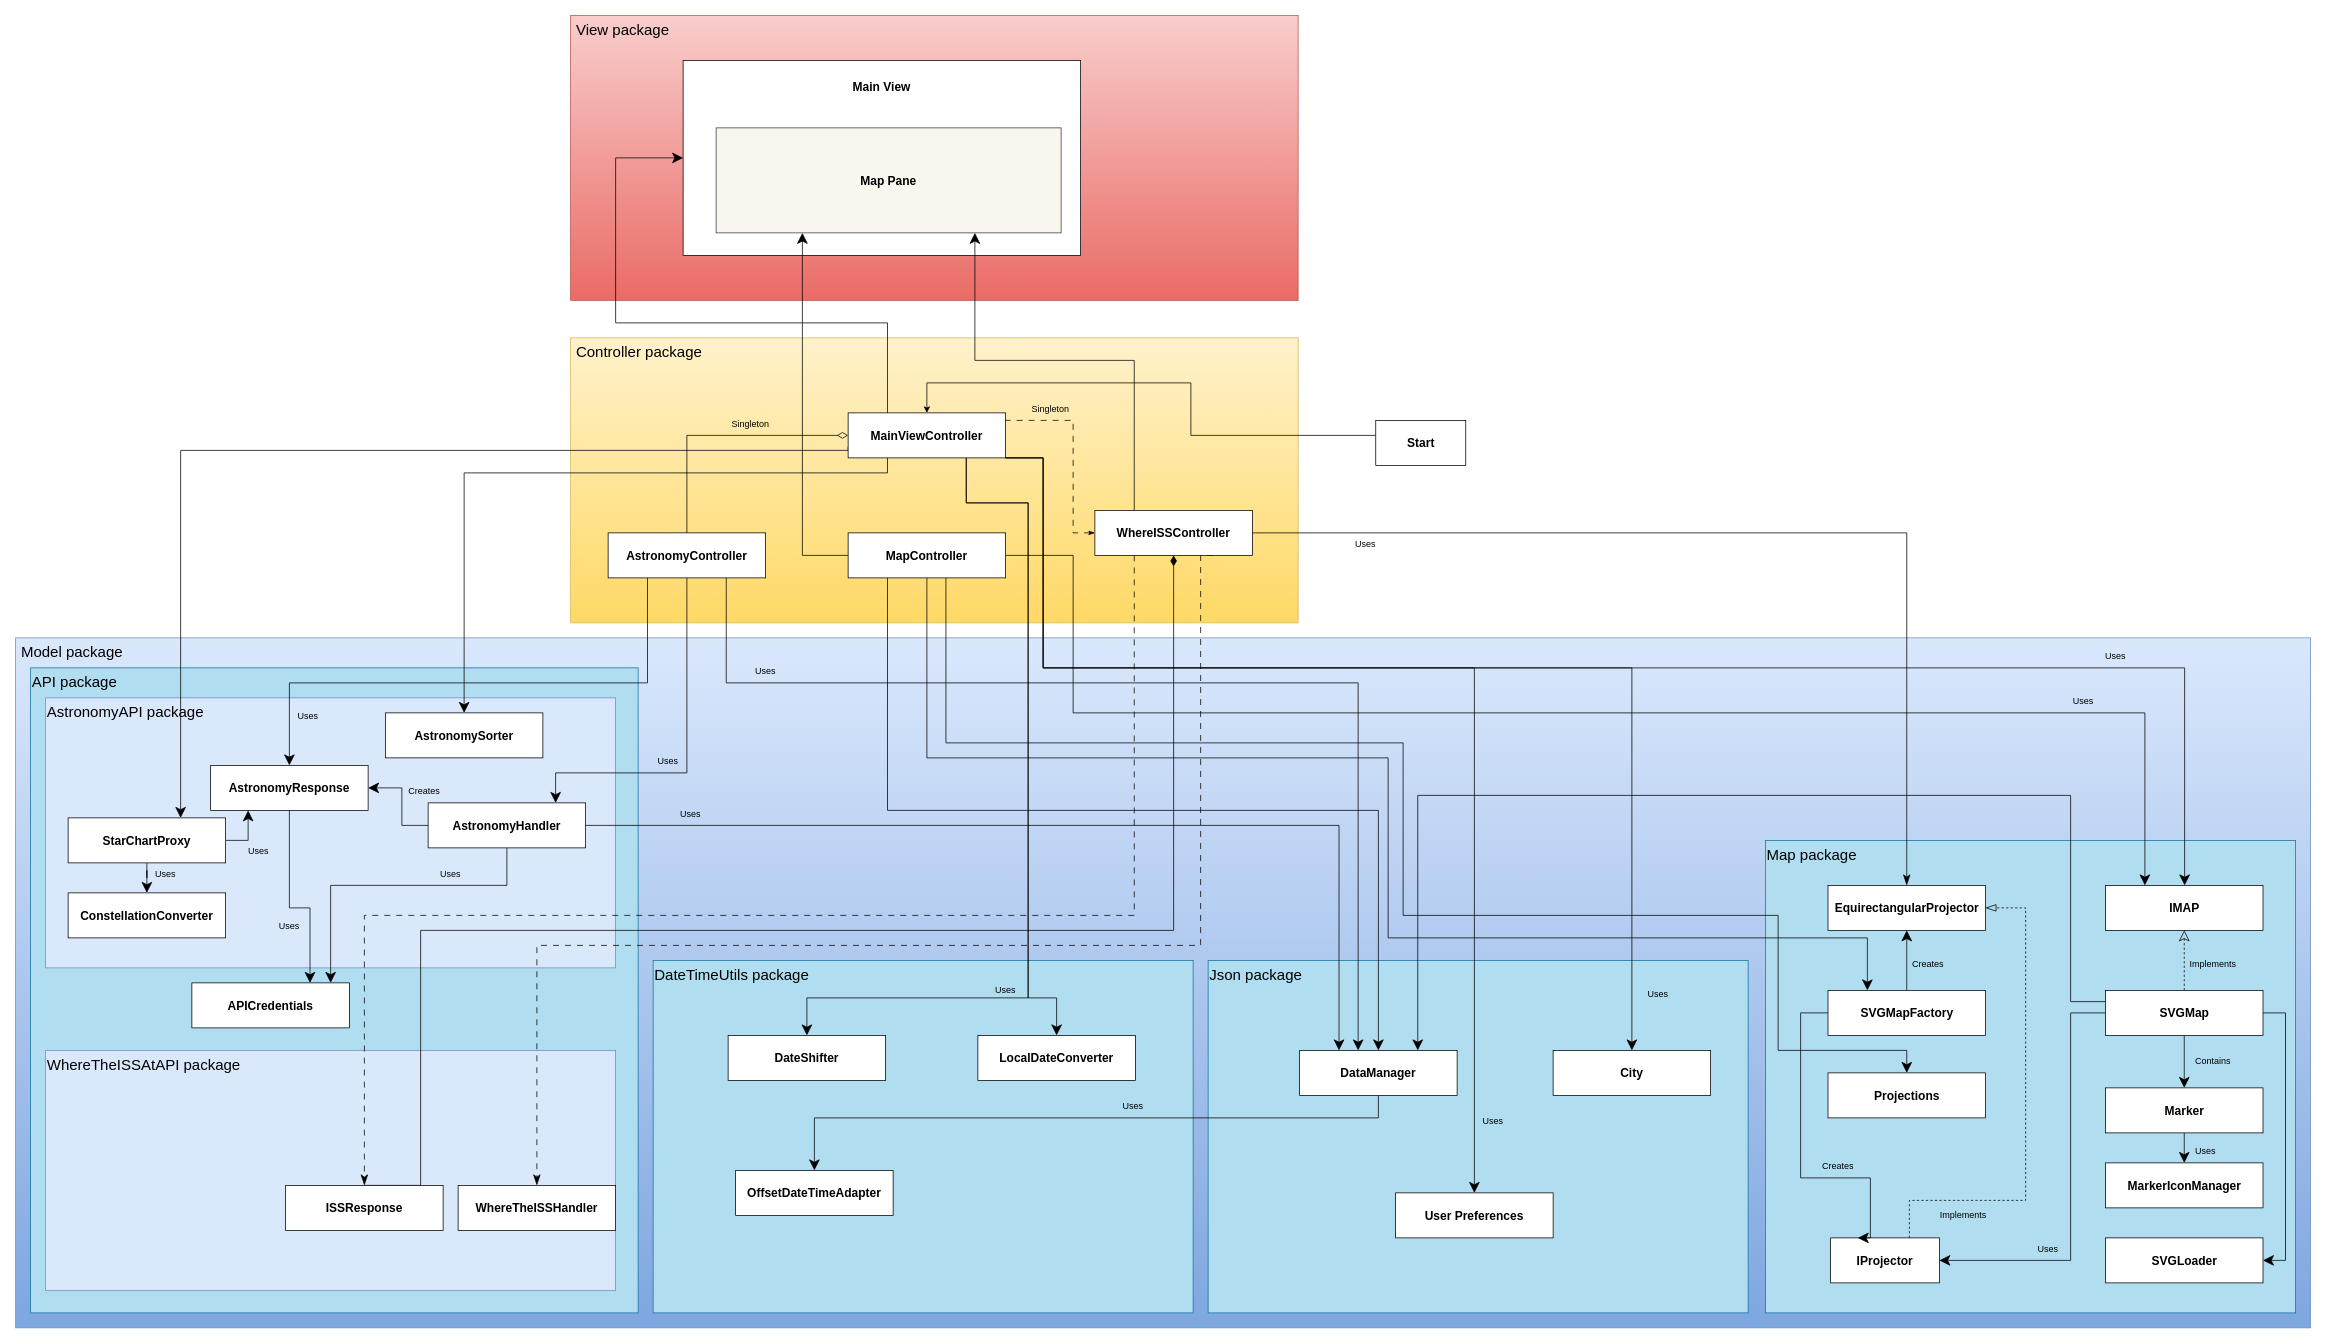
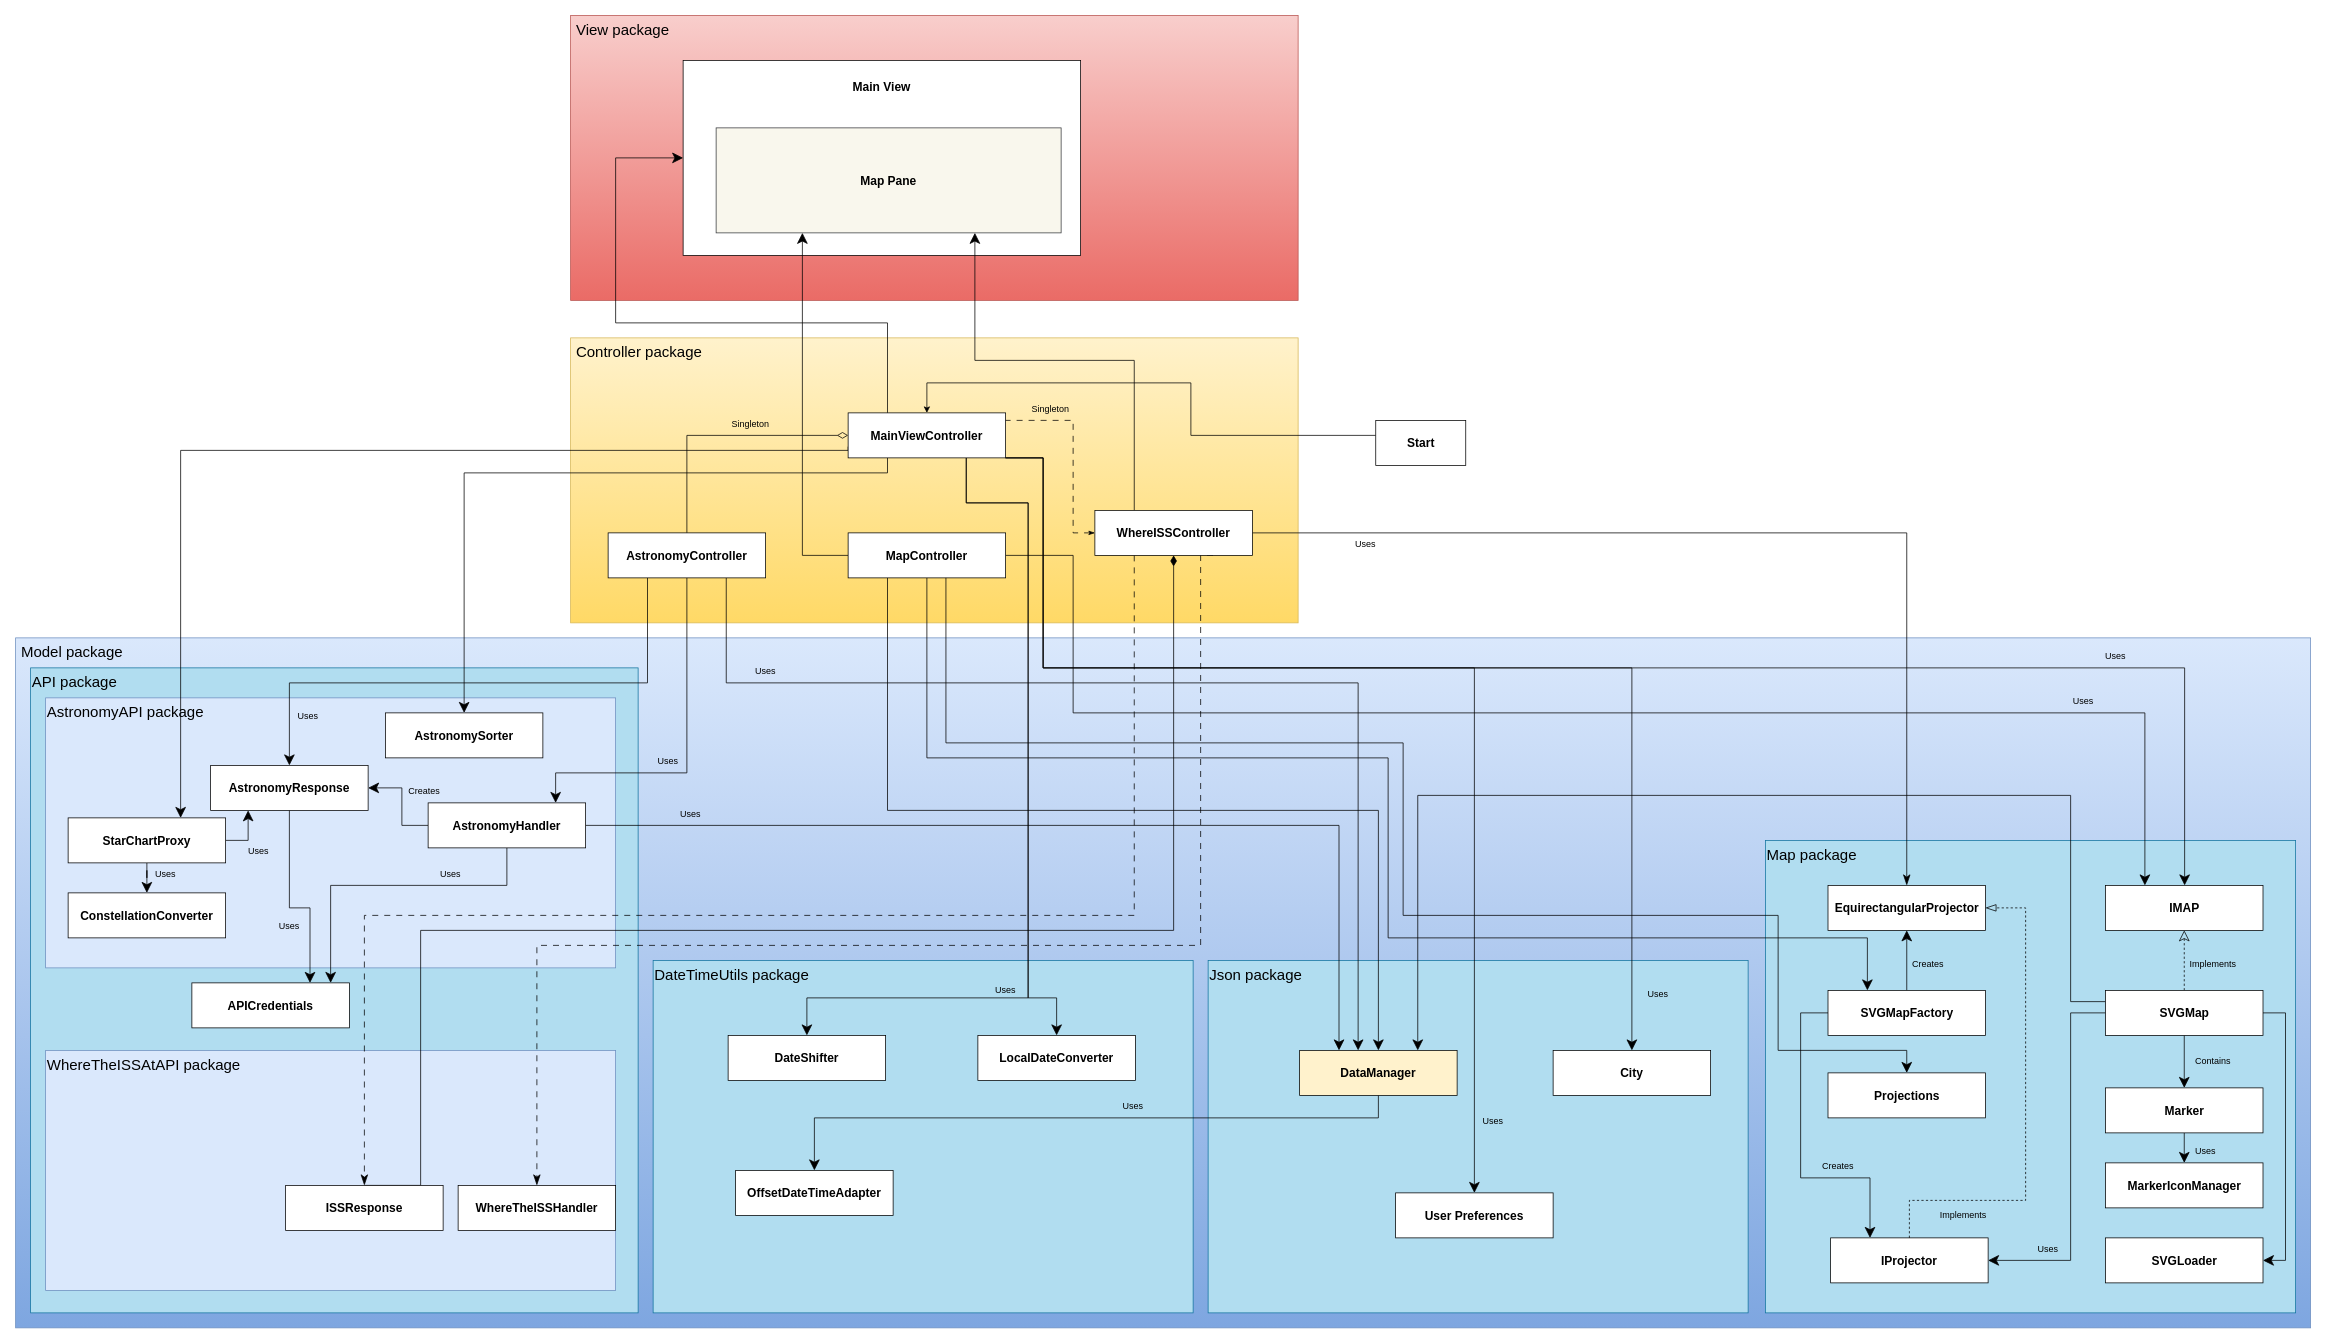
node "DataManager": fillcolor #ffffff -> #fff2cc
node "IProjector": size 109x45 -> 158x45
